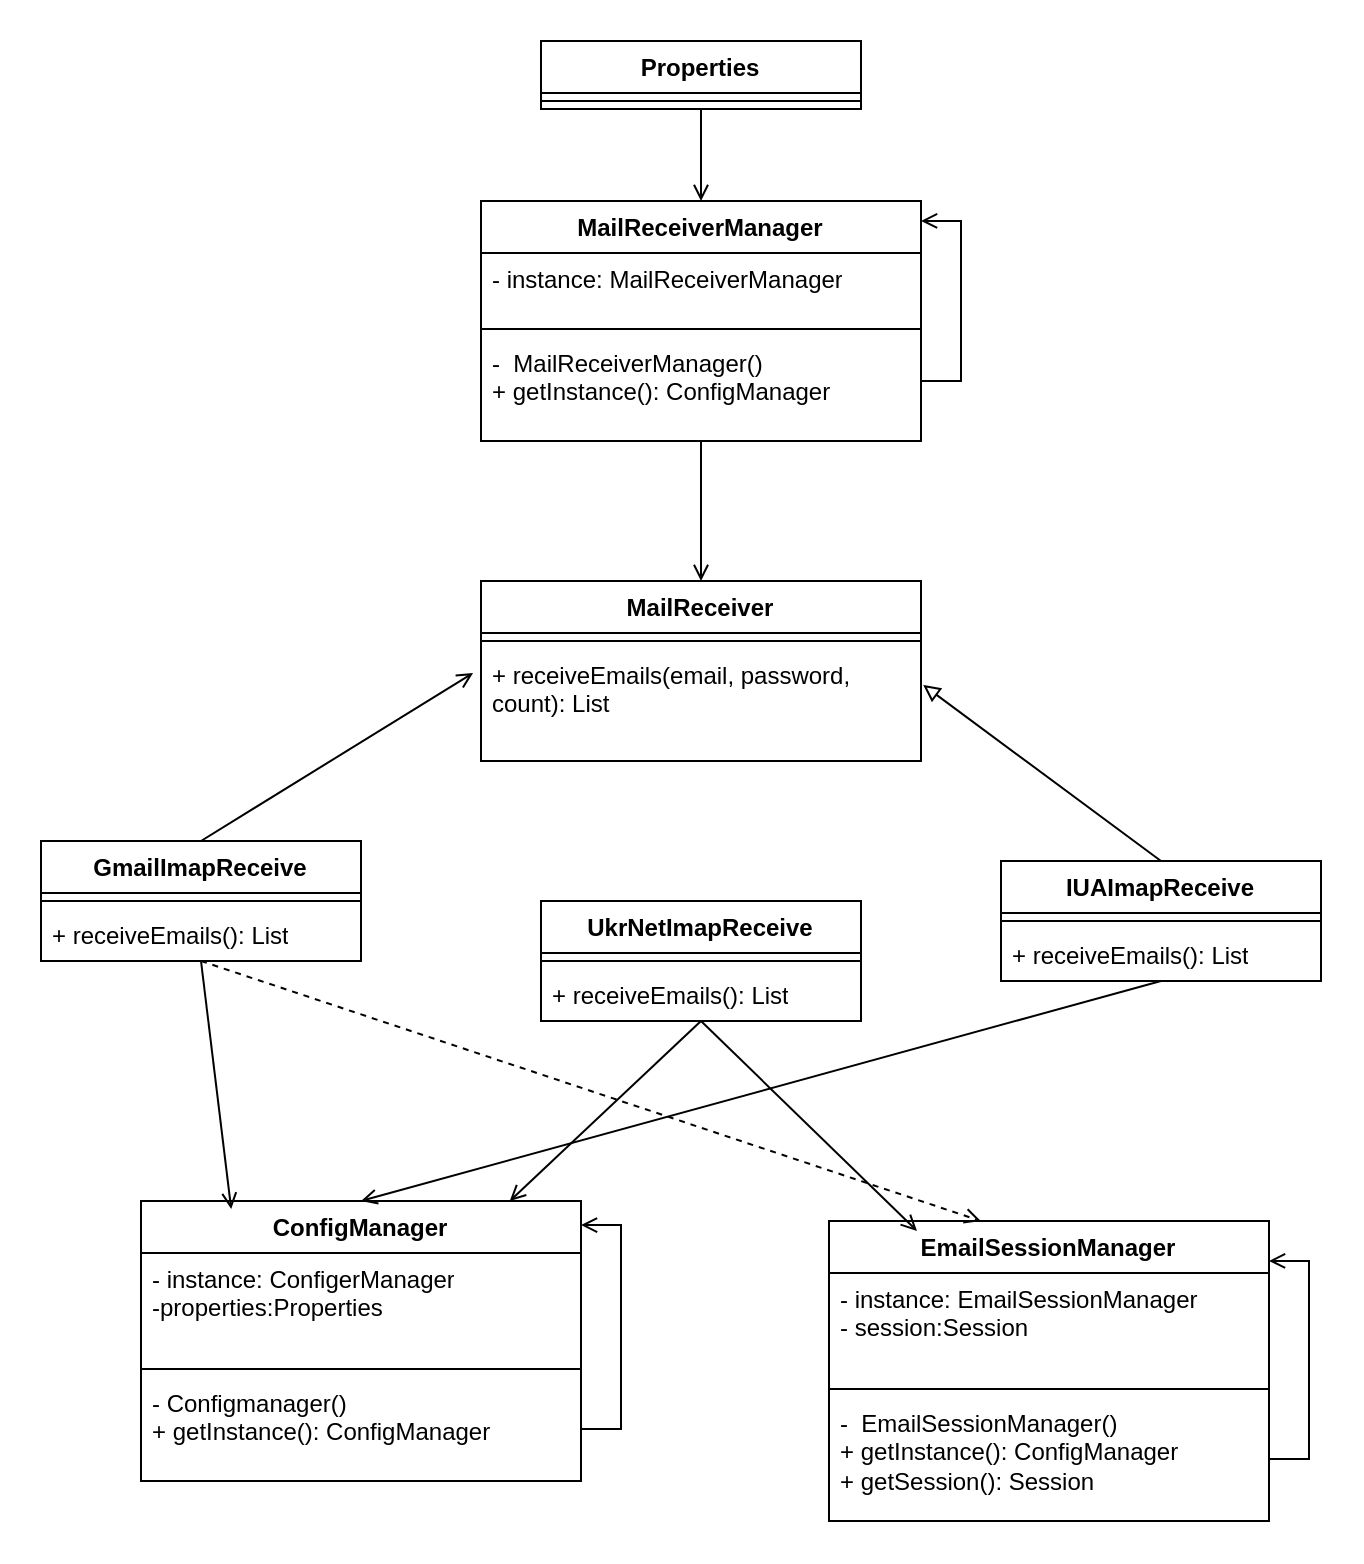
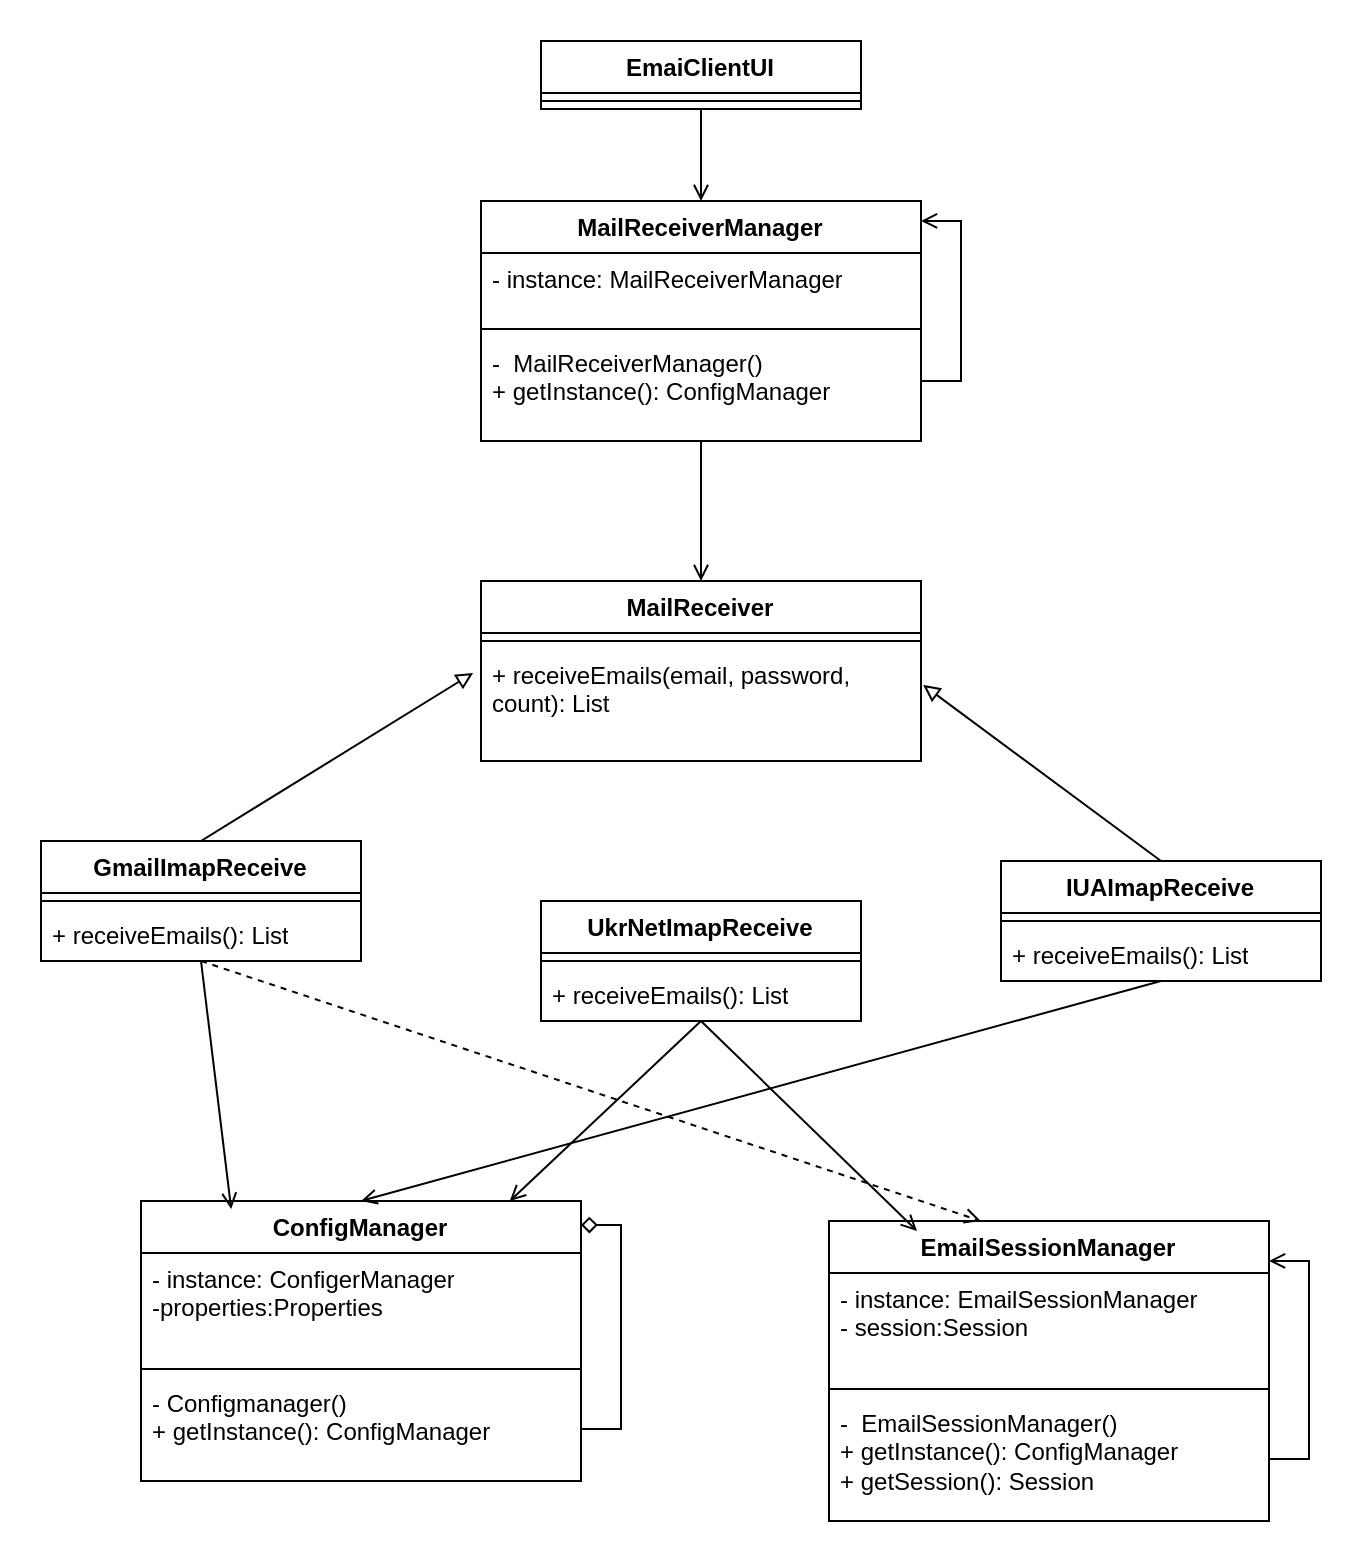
node "Properties": label "Properties" -> "EmaiClientUI"
edge "GmailImapReceive" -> "+ receiveEmails(email, password, count): List": arrowhead open -> block
edge "- Configmanager() + getInstance(): ConfigManager" -> "ConfigManager": arrowhead open -> diamond
